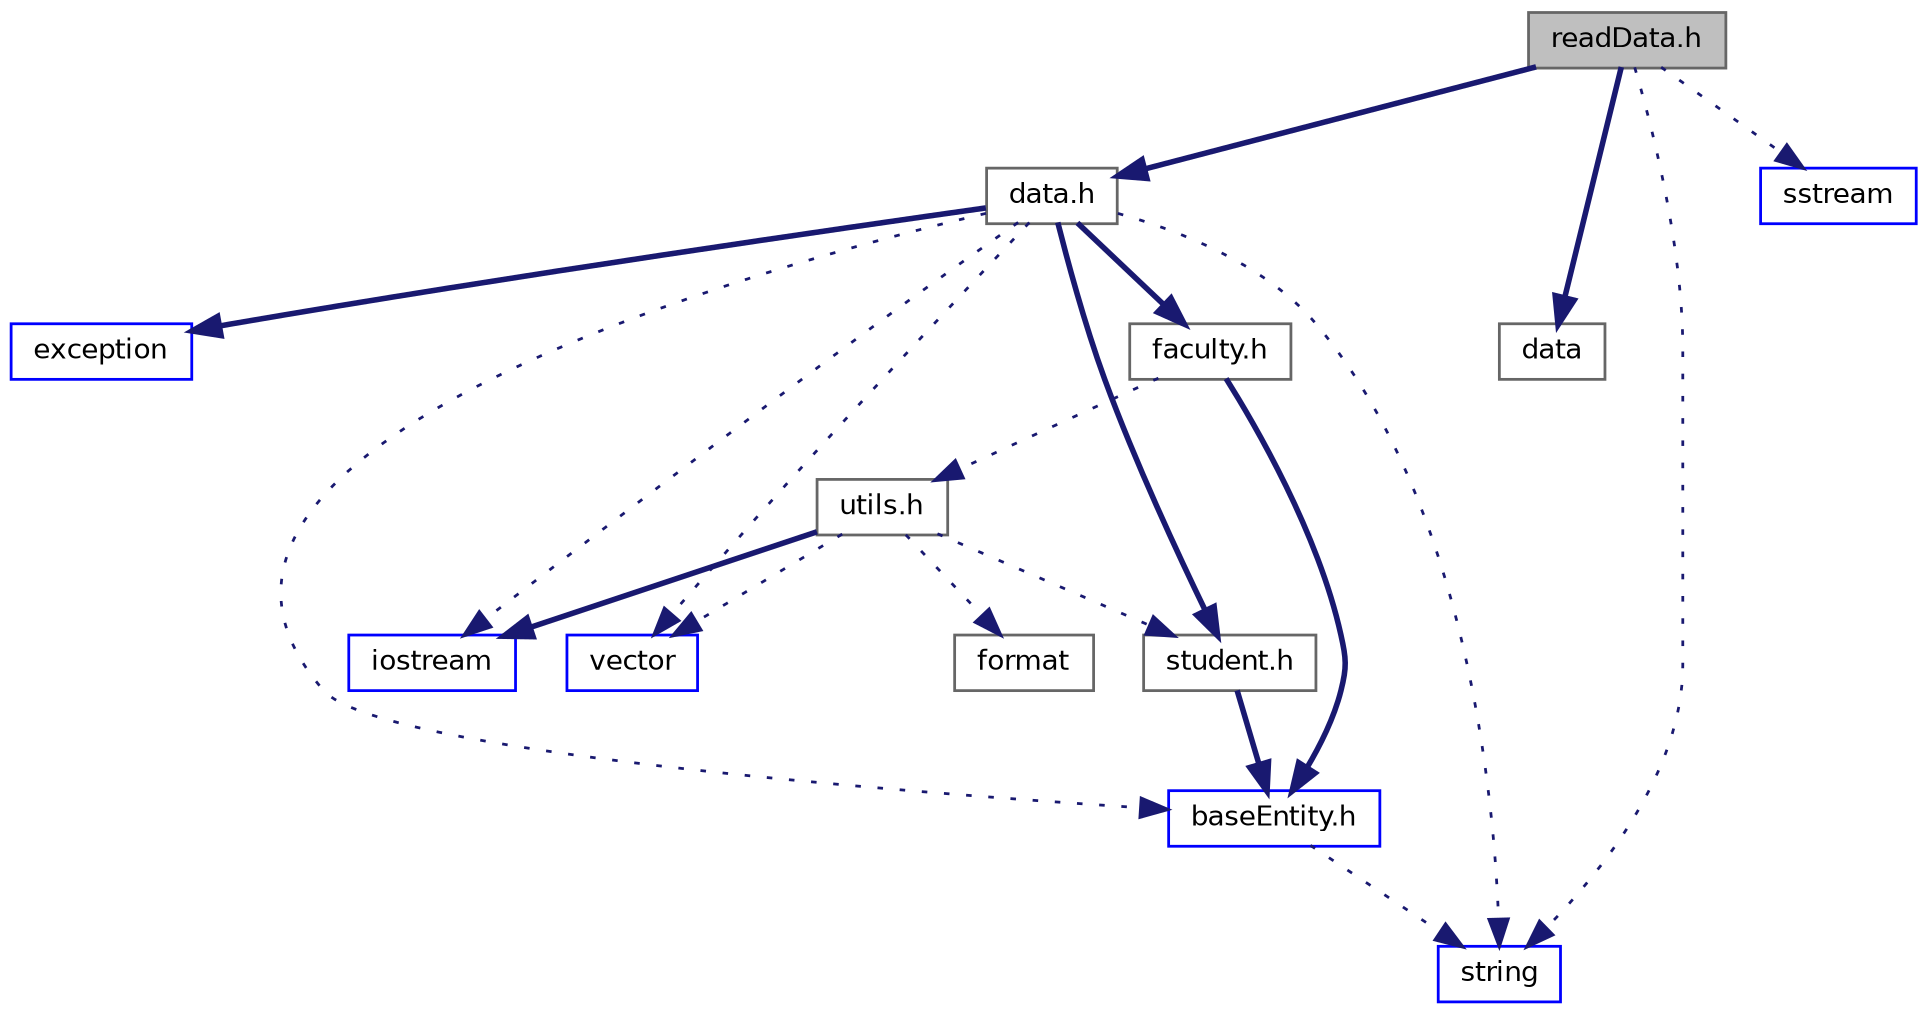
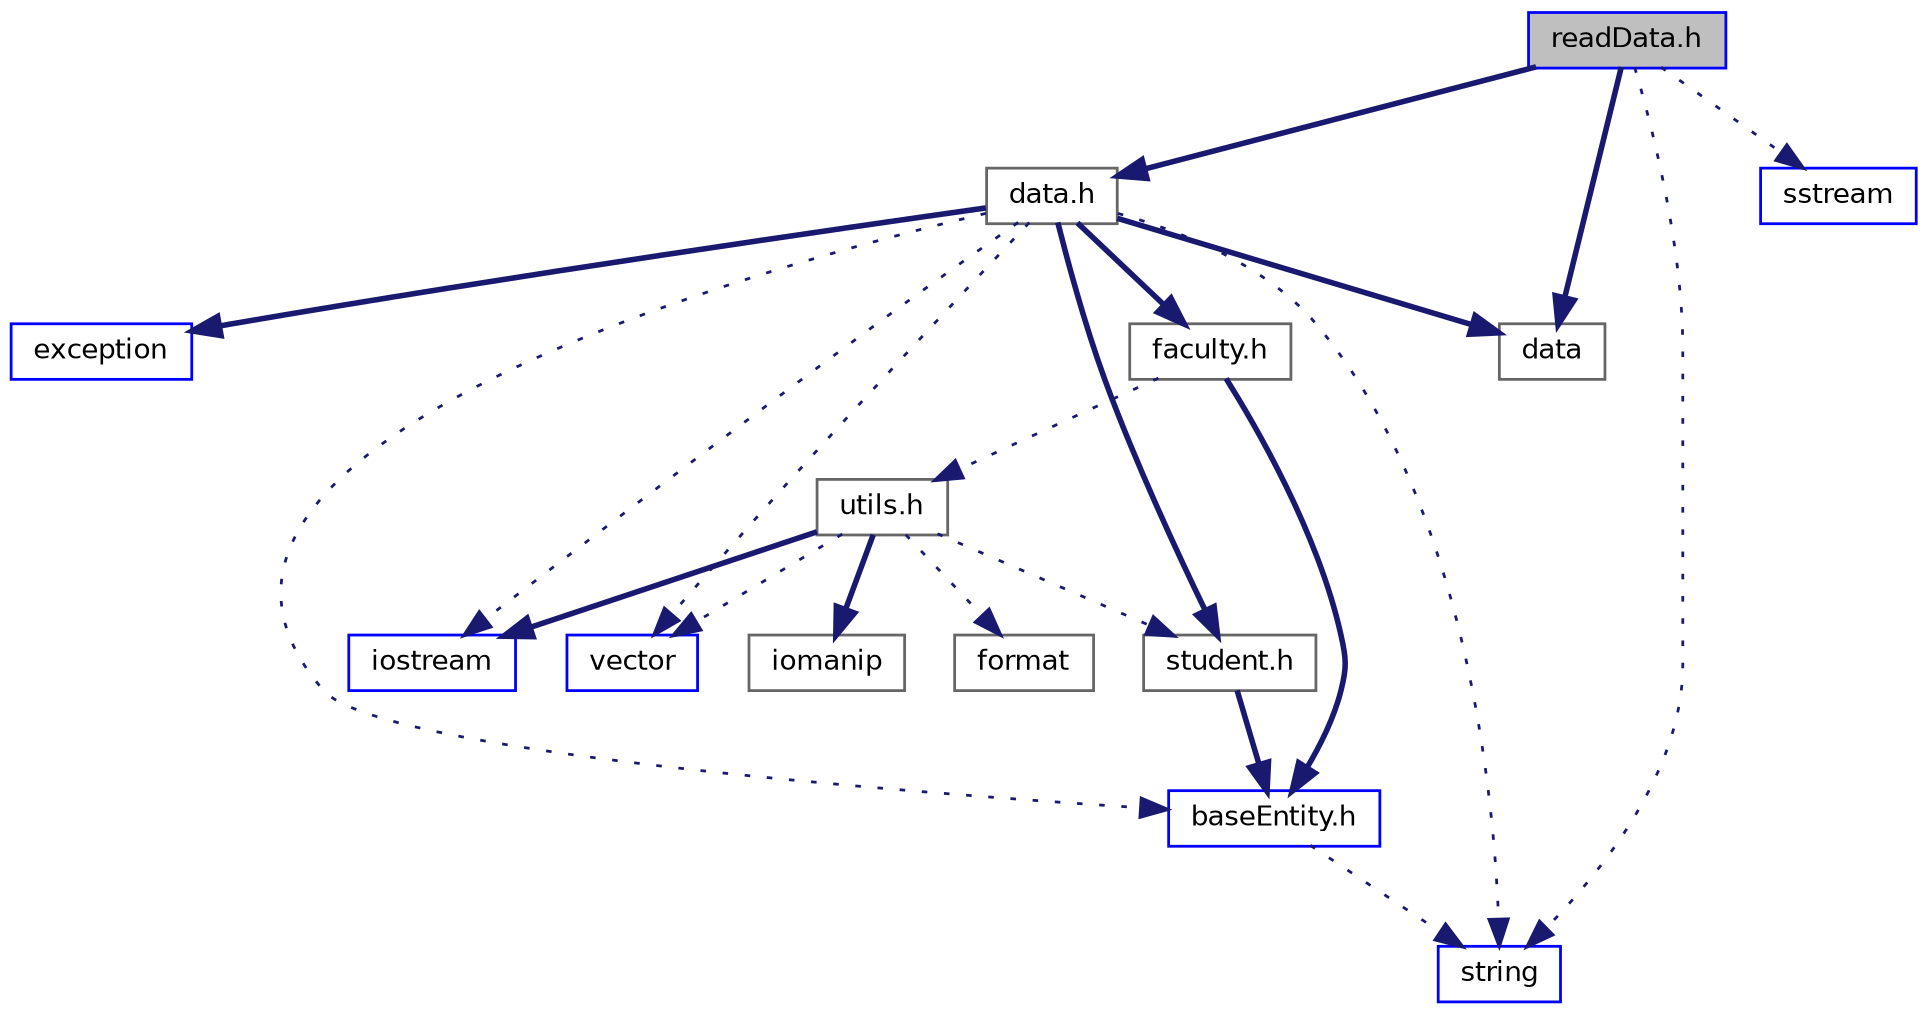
node "readData.h": color gray40 -> blue
edge "data.h" -> "data": added
node "iomanip": added
